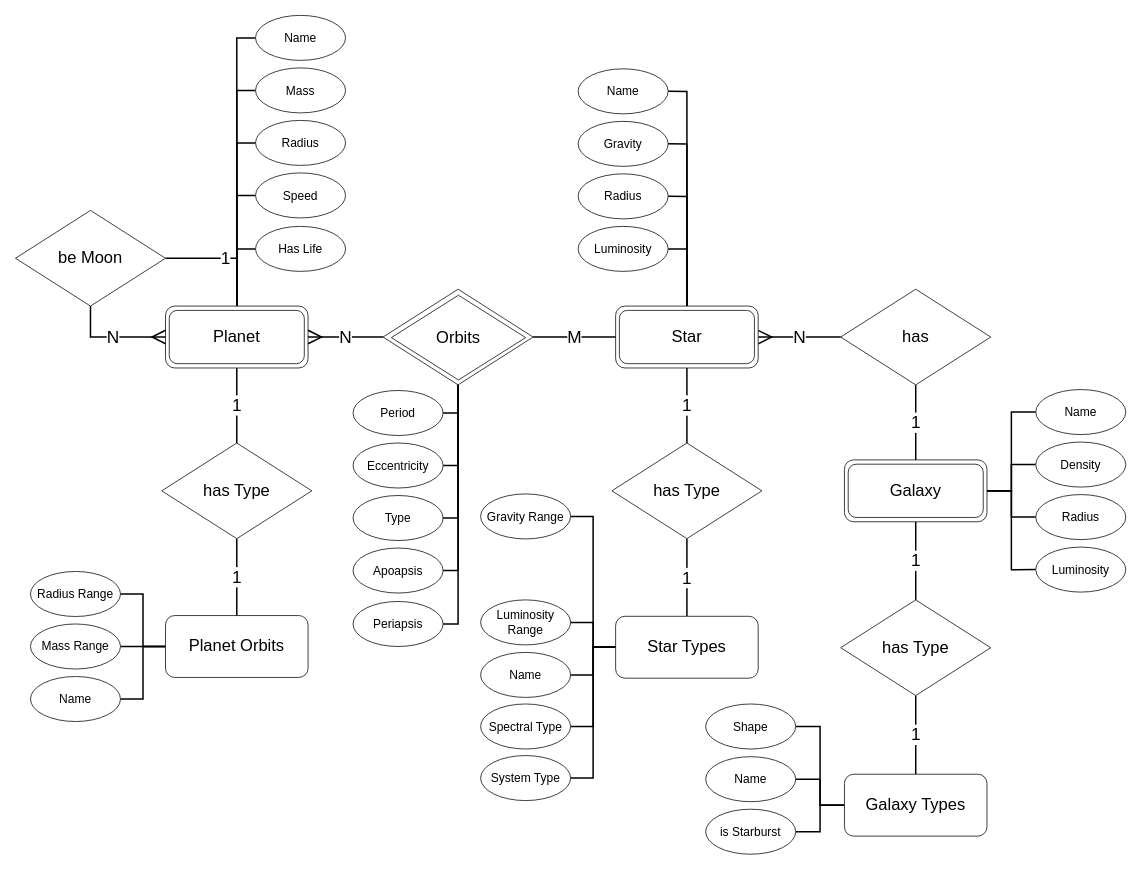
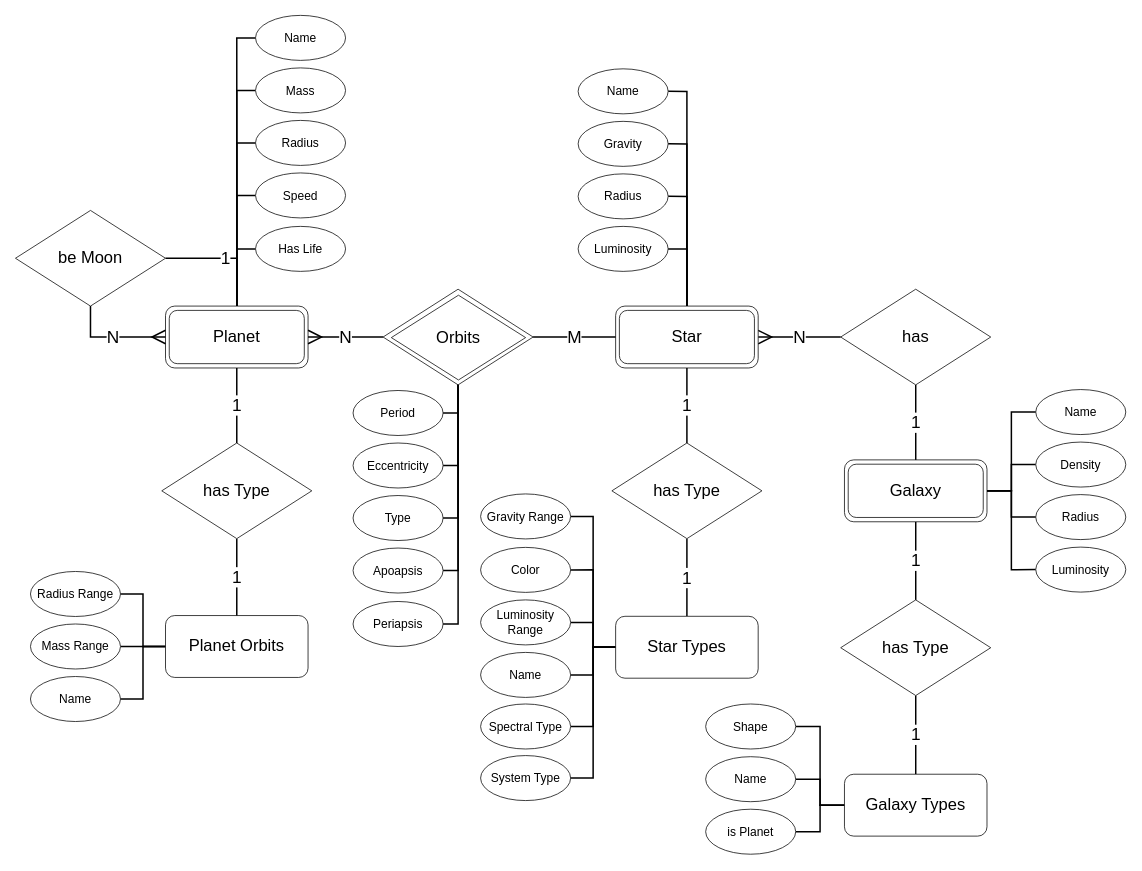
node "Color": added
edge "Color" -- "Star Types": added
node "is Starburst": label "is Starburst" -> "is Planet"
